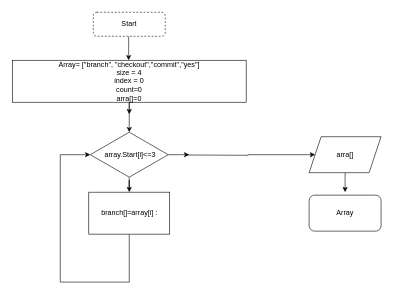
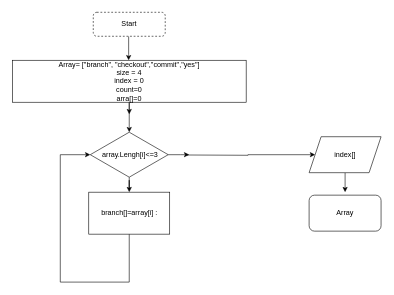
node "array.Start[i]<=3": label "array.Start[i]<=3" -> "array.Lengh[i]<=3"
node "arra[]": label "arra[]" -> "index[]"
